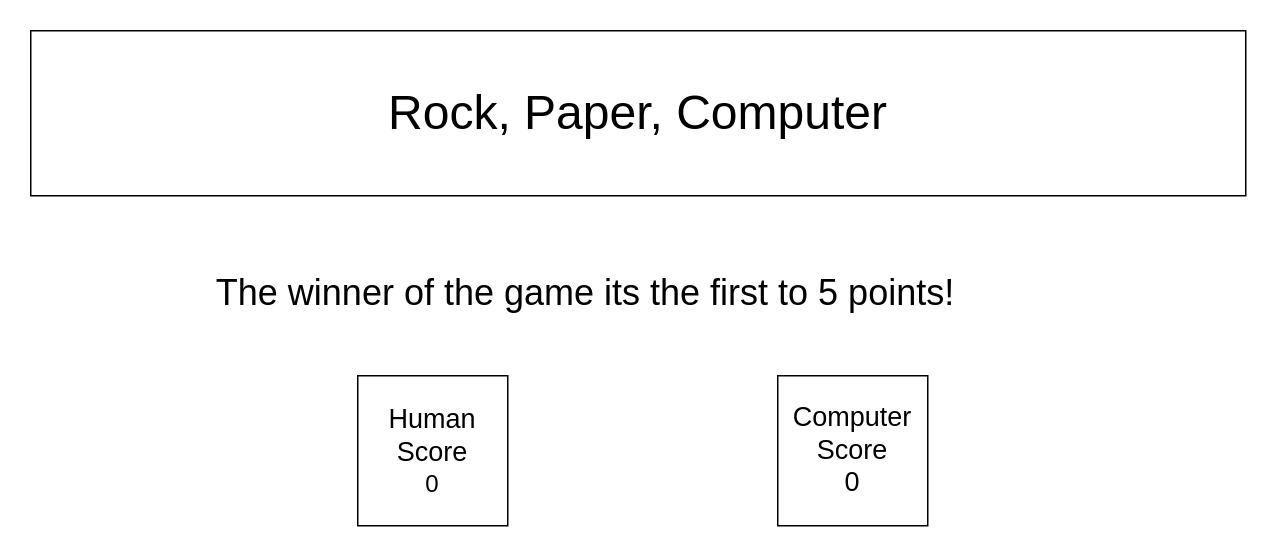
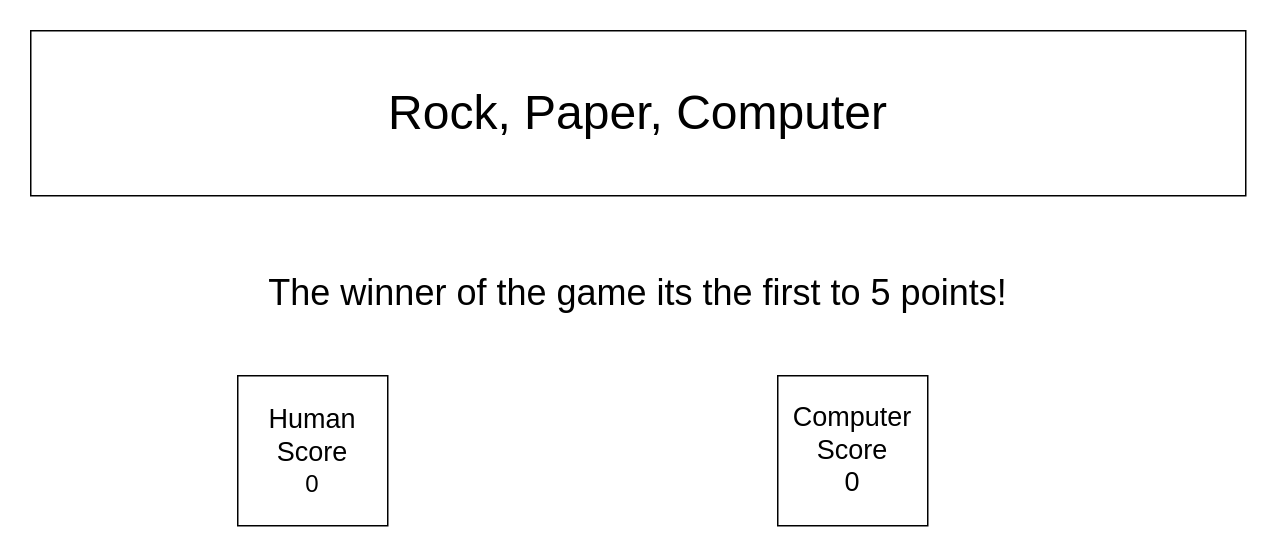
node "The winner of the game its the first to 5 points!": moved (586, 293) -> (638, 293)
node "Human Score 0": moved (433, 451) -> (313, 451)
